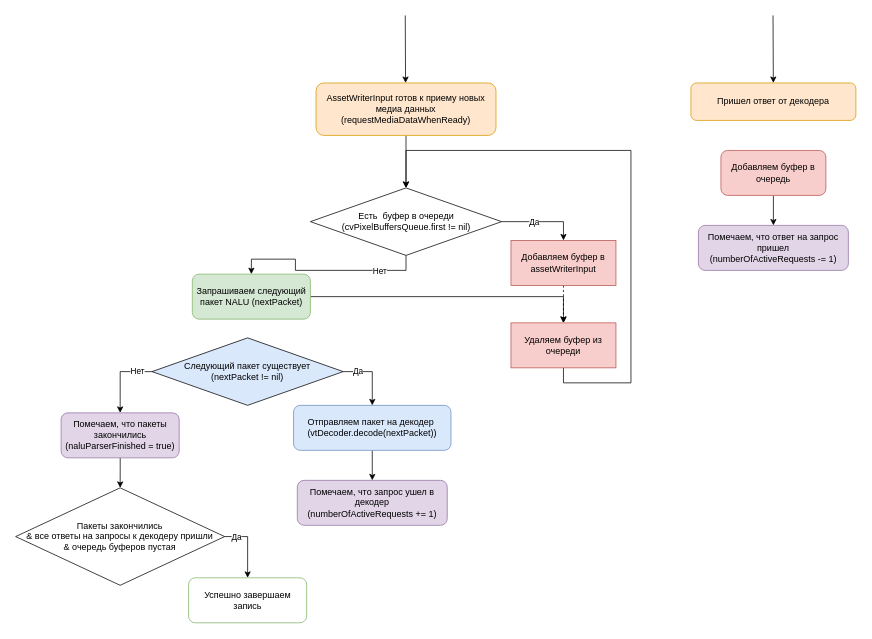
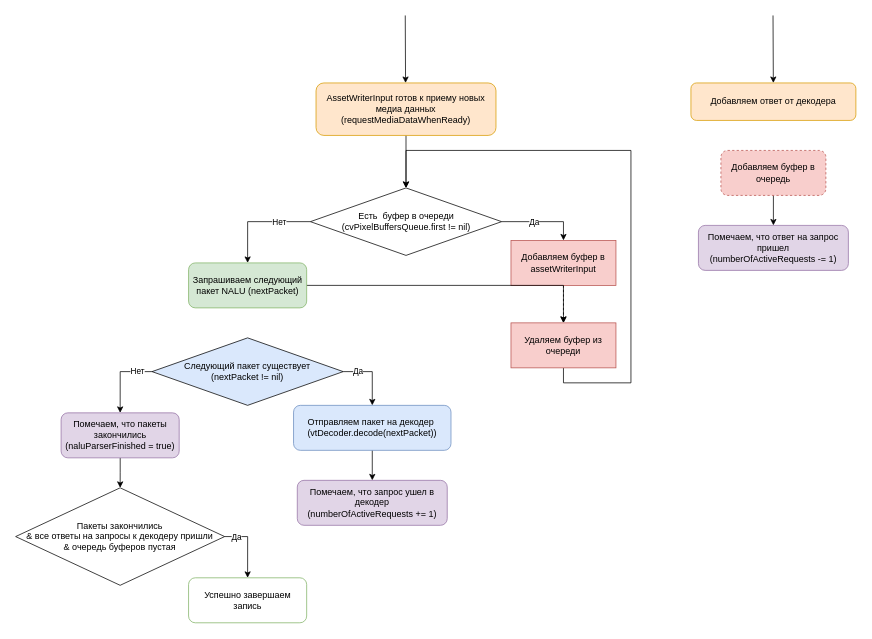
node "Пришел ответ от декодера": label "Пришел ответ от декодера" -> "Добавляем ответ от декодера"
node "Добавляем буфер в очередь": style solid -> dashed
node "Запрашиваем следующий пакет NALU (nextPacket)": moved (251, 297) -> (248, 285)
